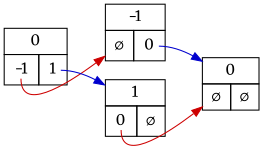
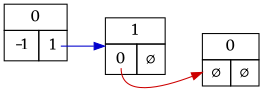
node "-1": removed
